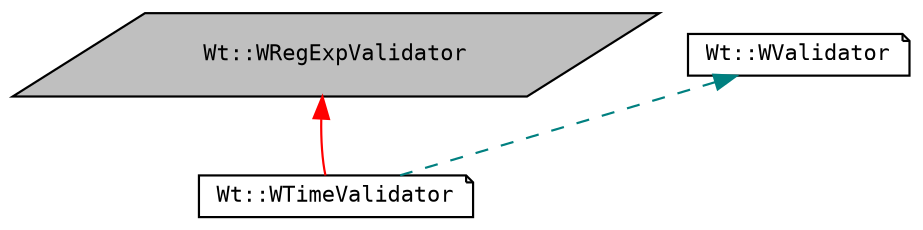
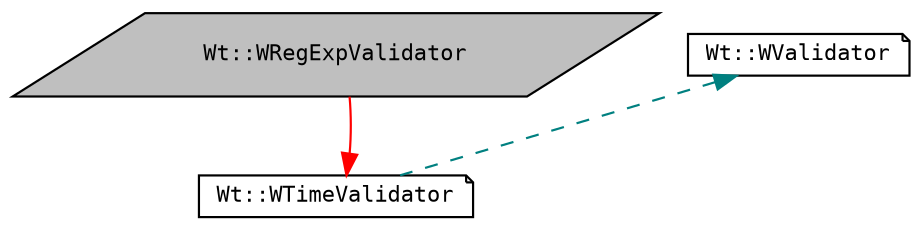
edge "Wt::WTimeValidator" -> "Wt::WRegExpValidator": reversed
